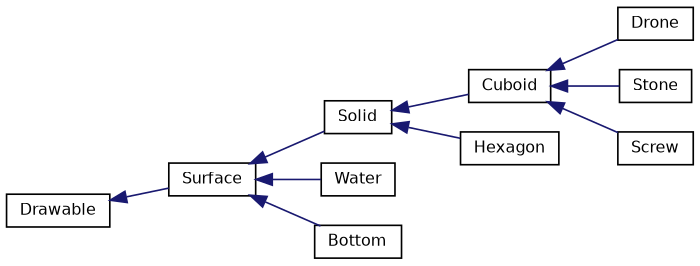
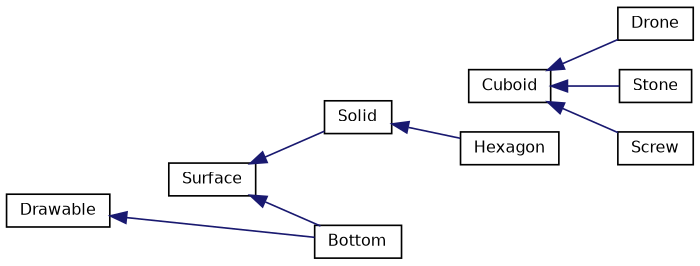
edge "Cuboid" -> "Solid": removed
node "Water": removed
edge "Surface" -> "Drawable": now "Bottom" -> "Drawable"
